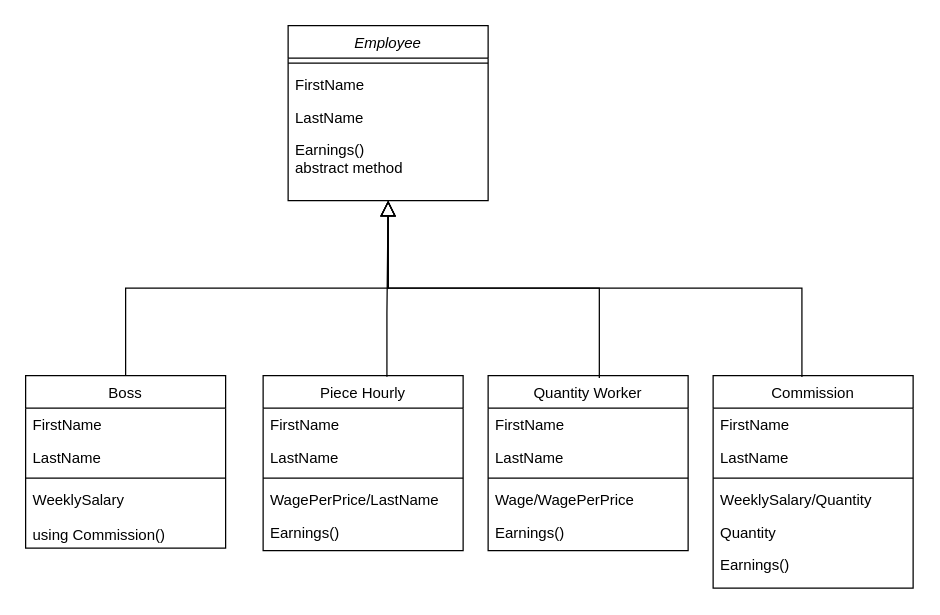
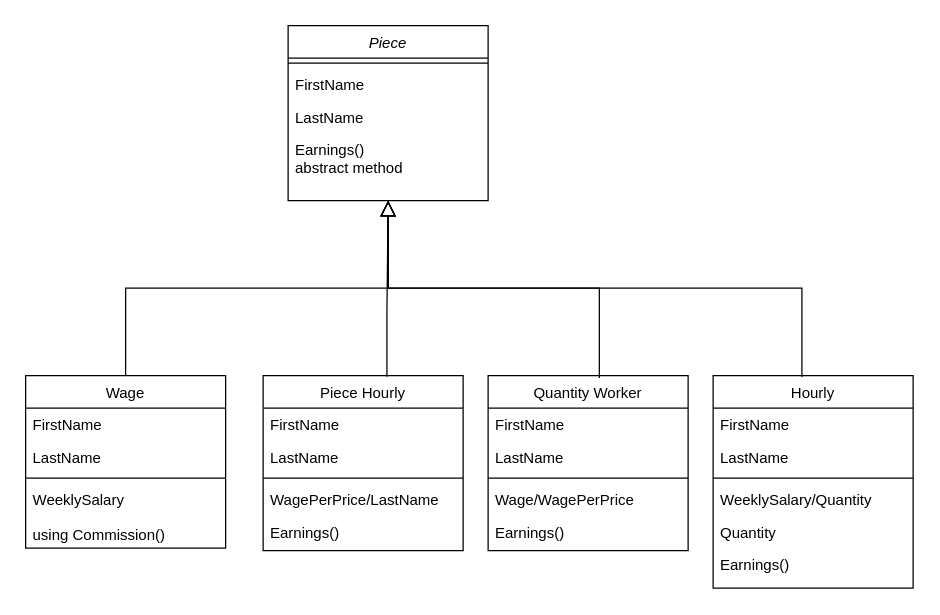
node "Employee": label "Employee" -> "Piece"
node "Boss": label "Boss" -> "Wage"
node "Commission": label "Commission" -> "Hourly"
